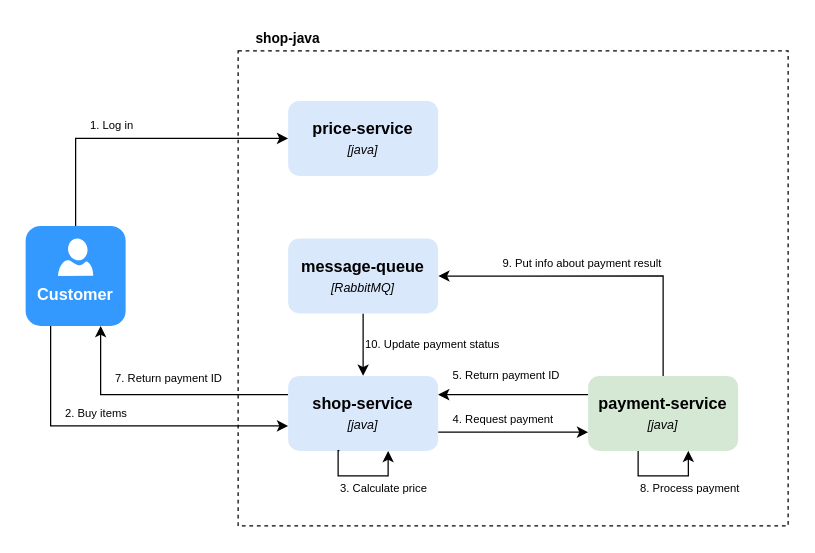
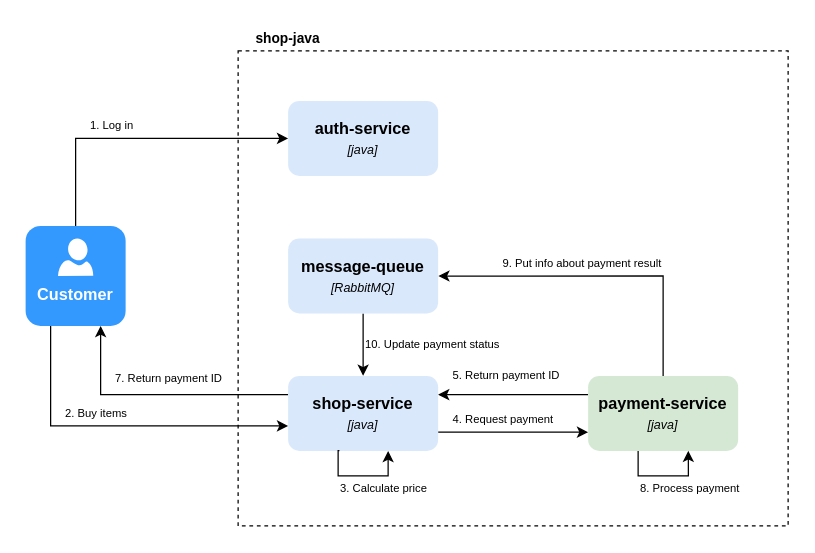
node "price-service [java]": label "price-service [java]" -> "auth-service [java]"
